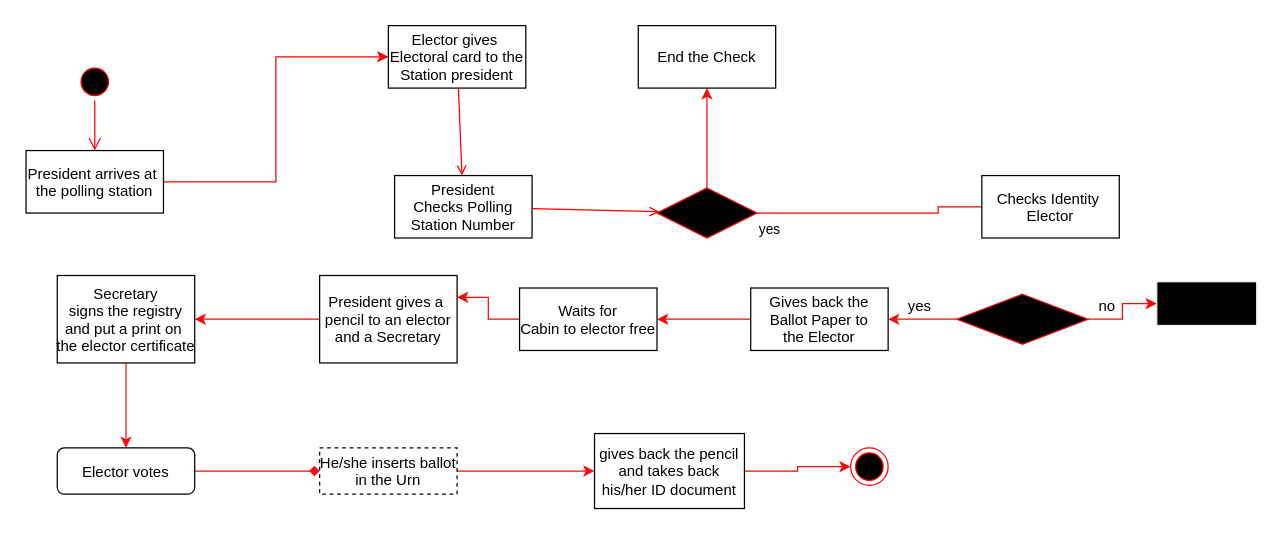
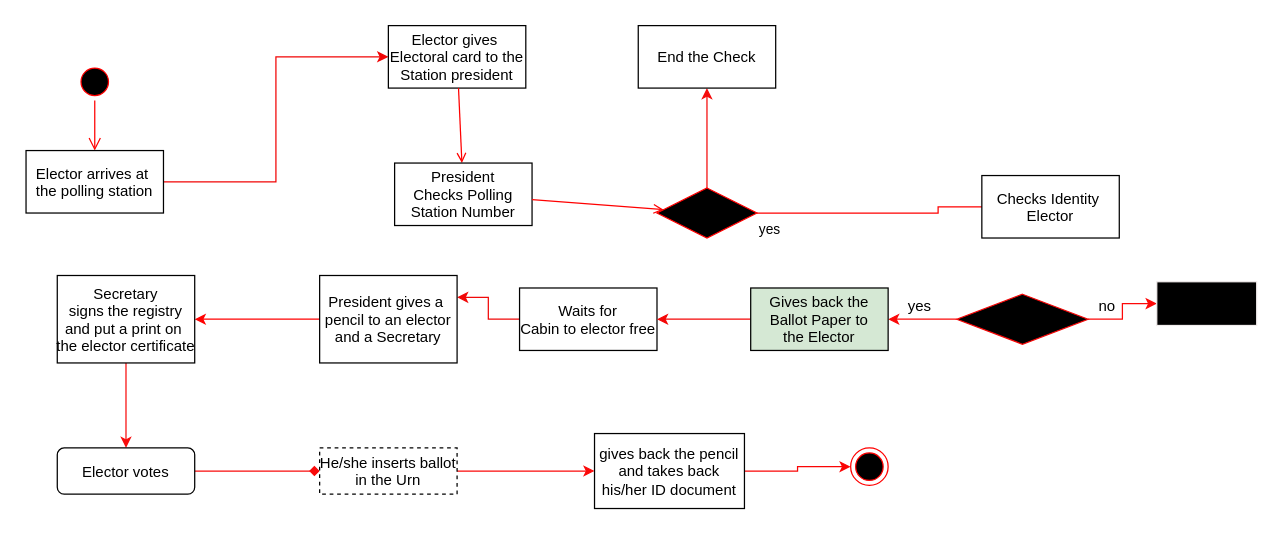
node "President arrives at the polling station": label "President arrives at the polling station" -> "Elector arrives at the polling station"
node "President Checks Polling Station Number": moved (463, 207) -> (463, 194)
node "Gives back the Ballot Paper to the Elector": fillcolor #ffffff -> #d5e8d4
